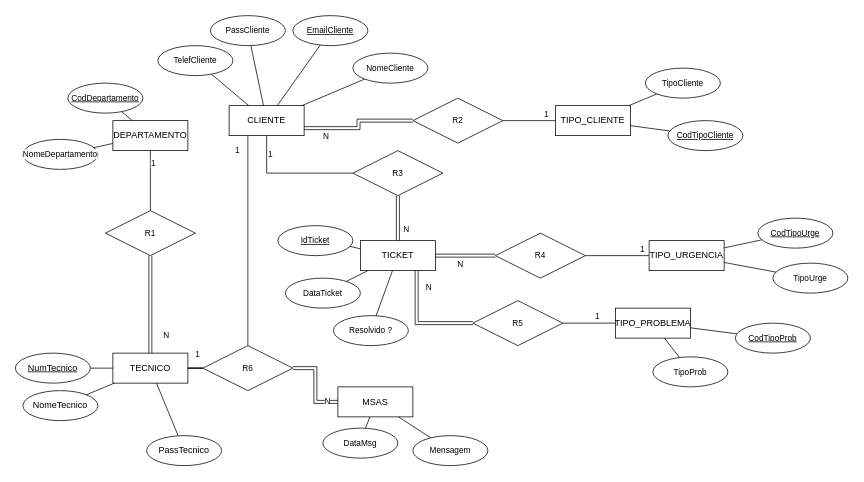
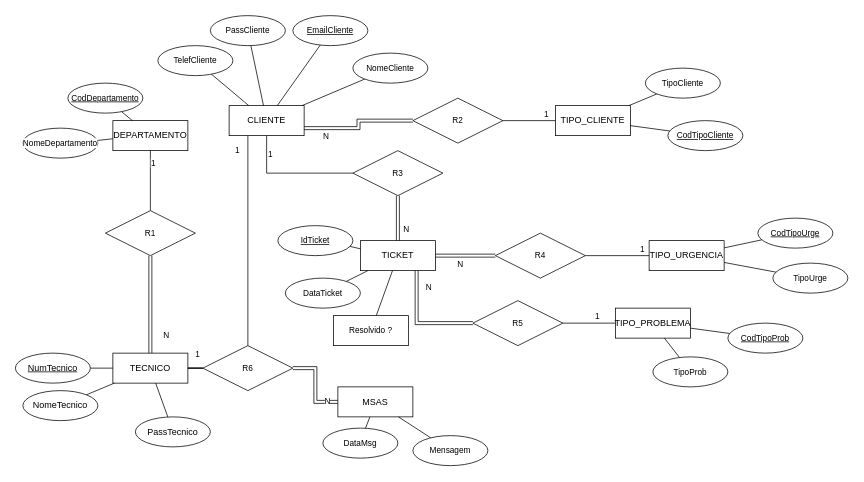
node "NomeDepartamento": moved (60, 154) -> (60, 143)
node "Resolvido ?": shape ellipse -> rectangle
node "CodTipoProb": moved (773, 338) -> (765, 338)
node "PassTecnico": moved (184, 450) -> (173, 432)
